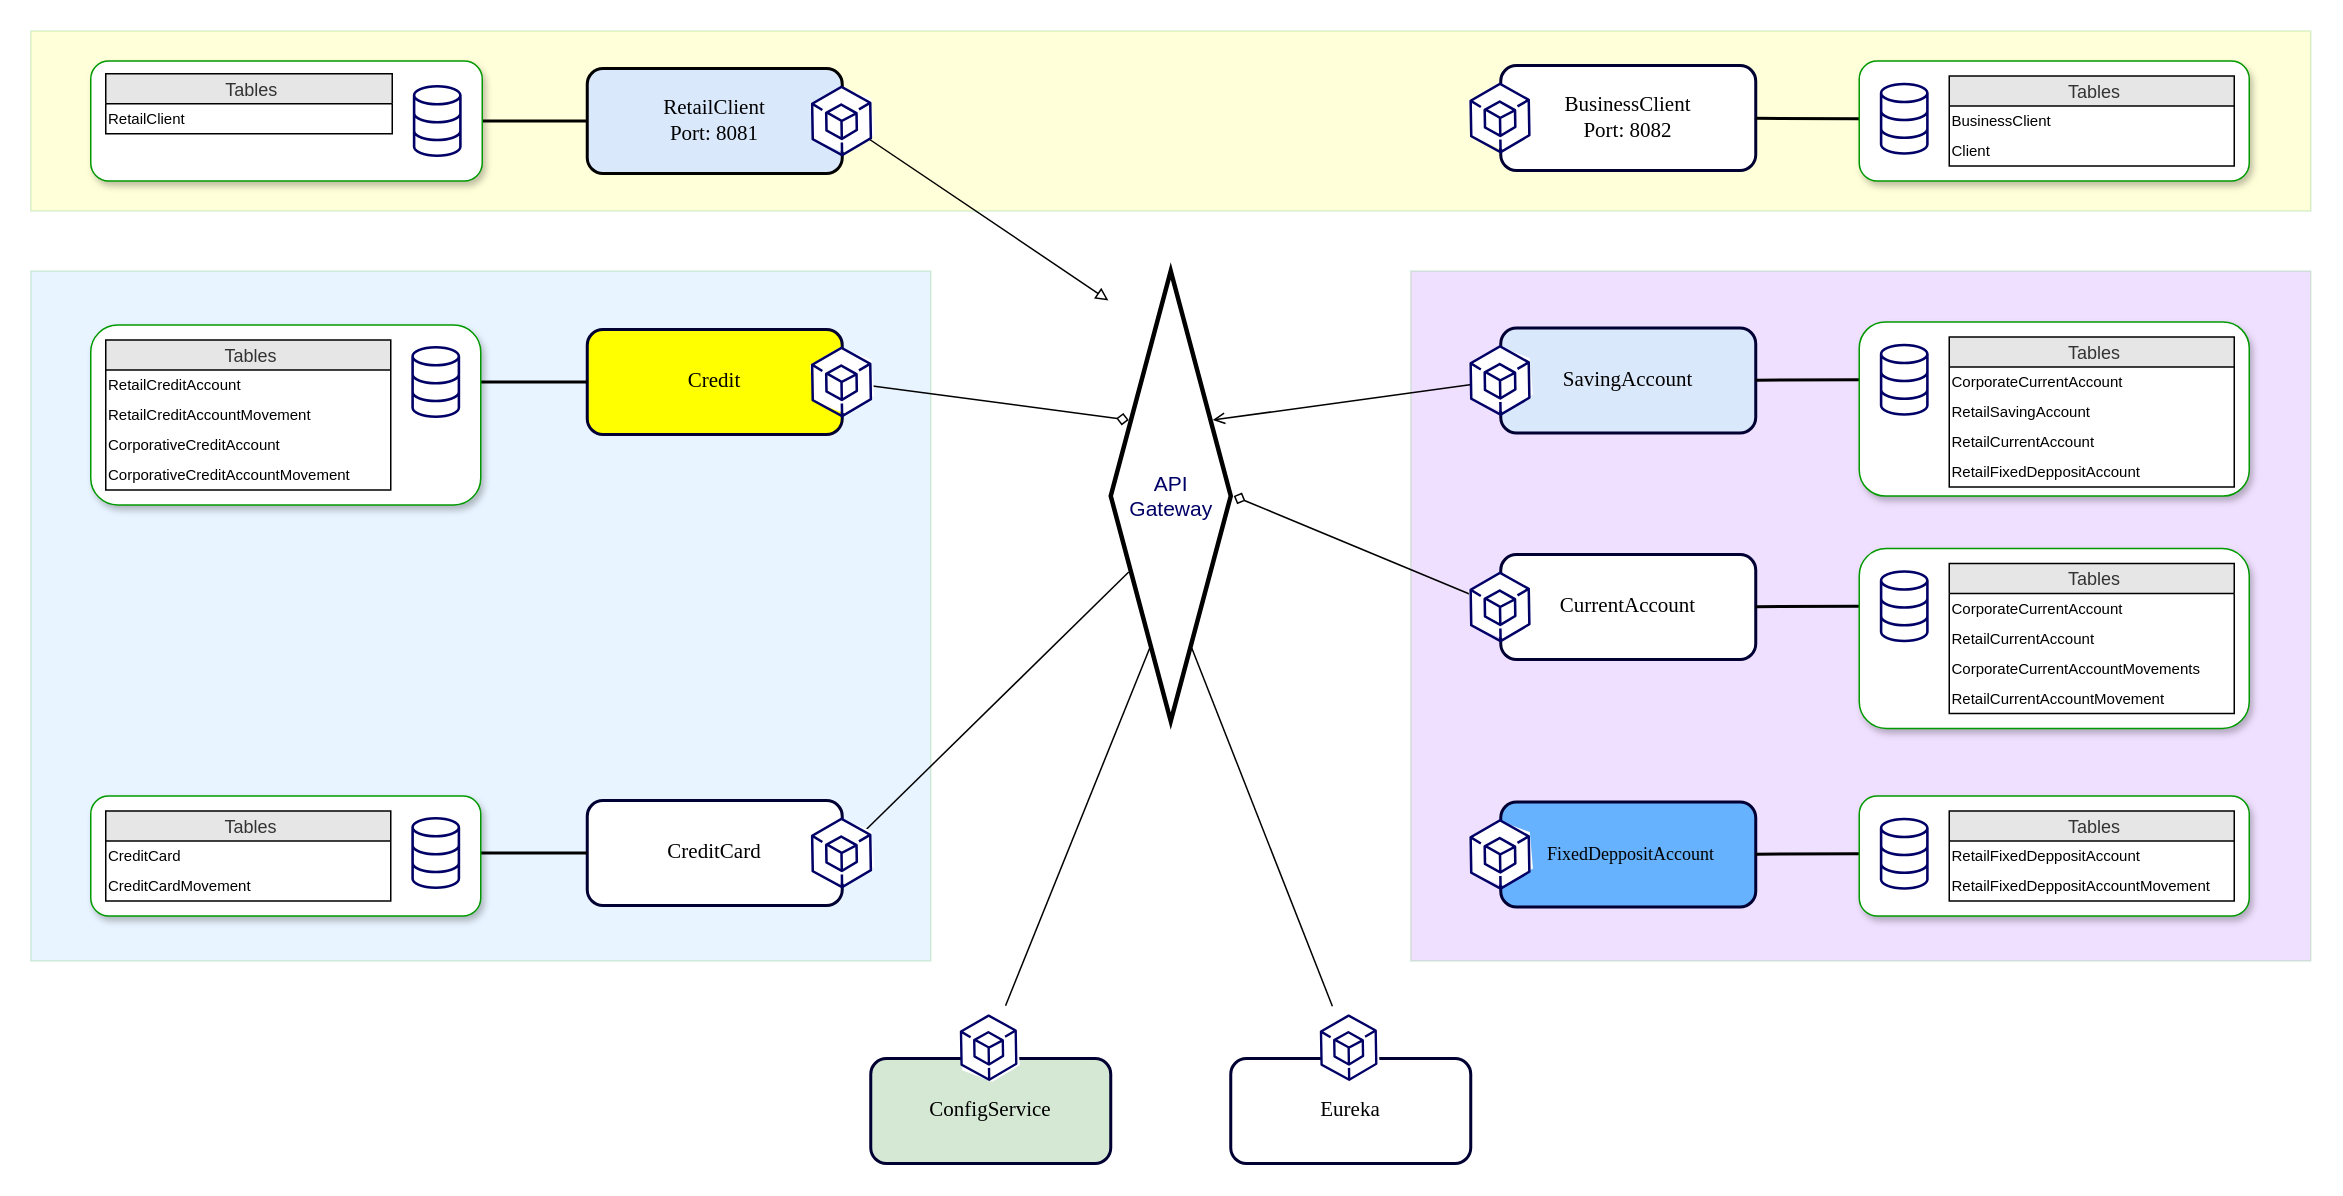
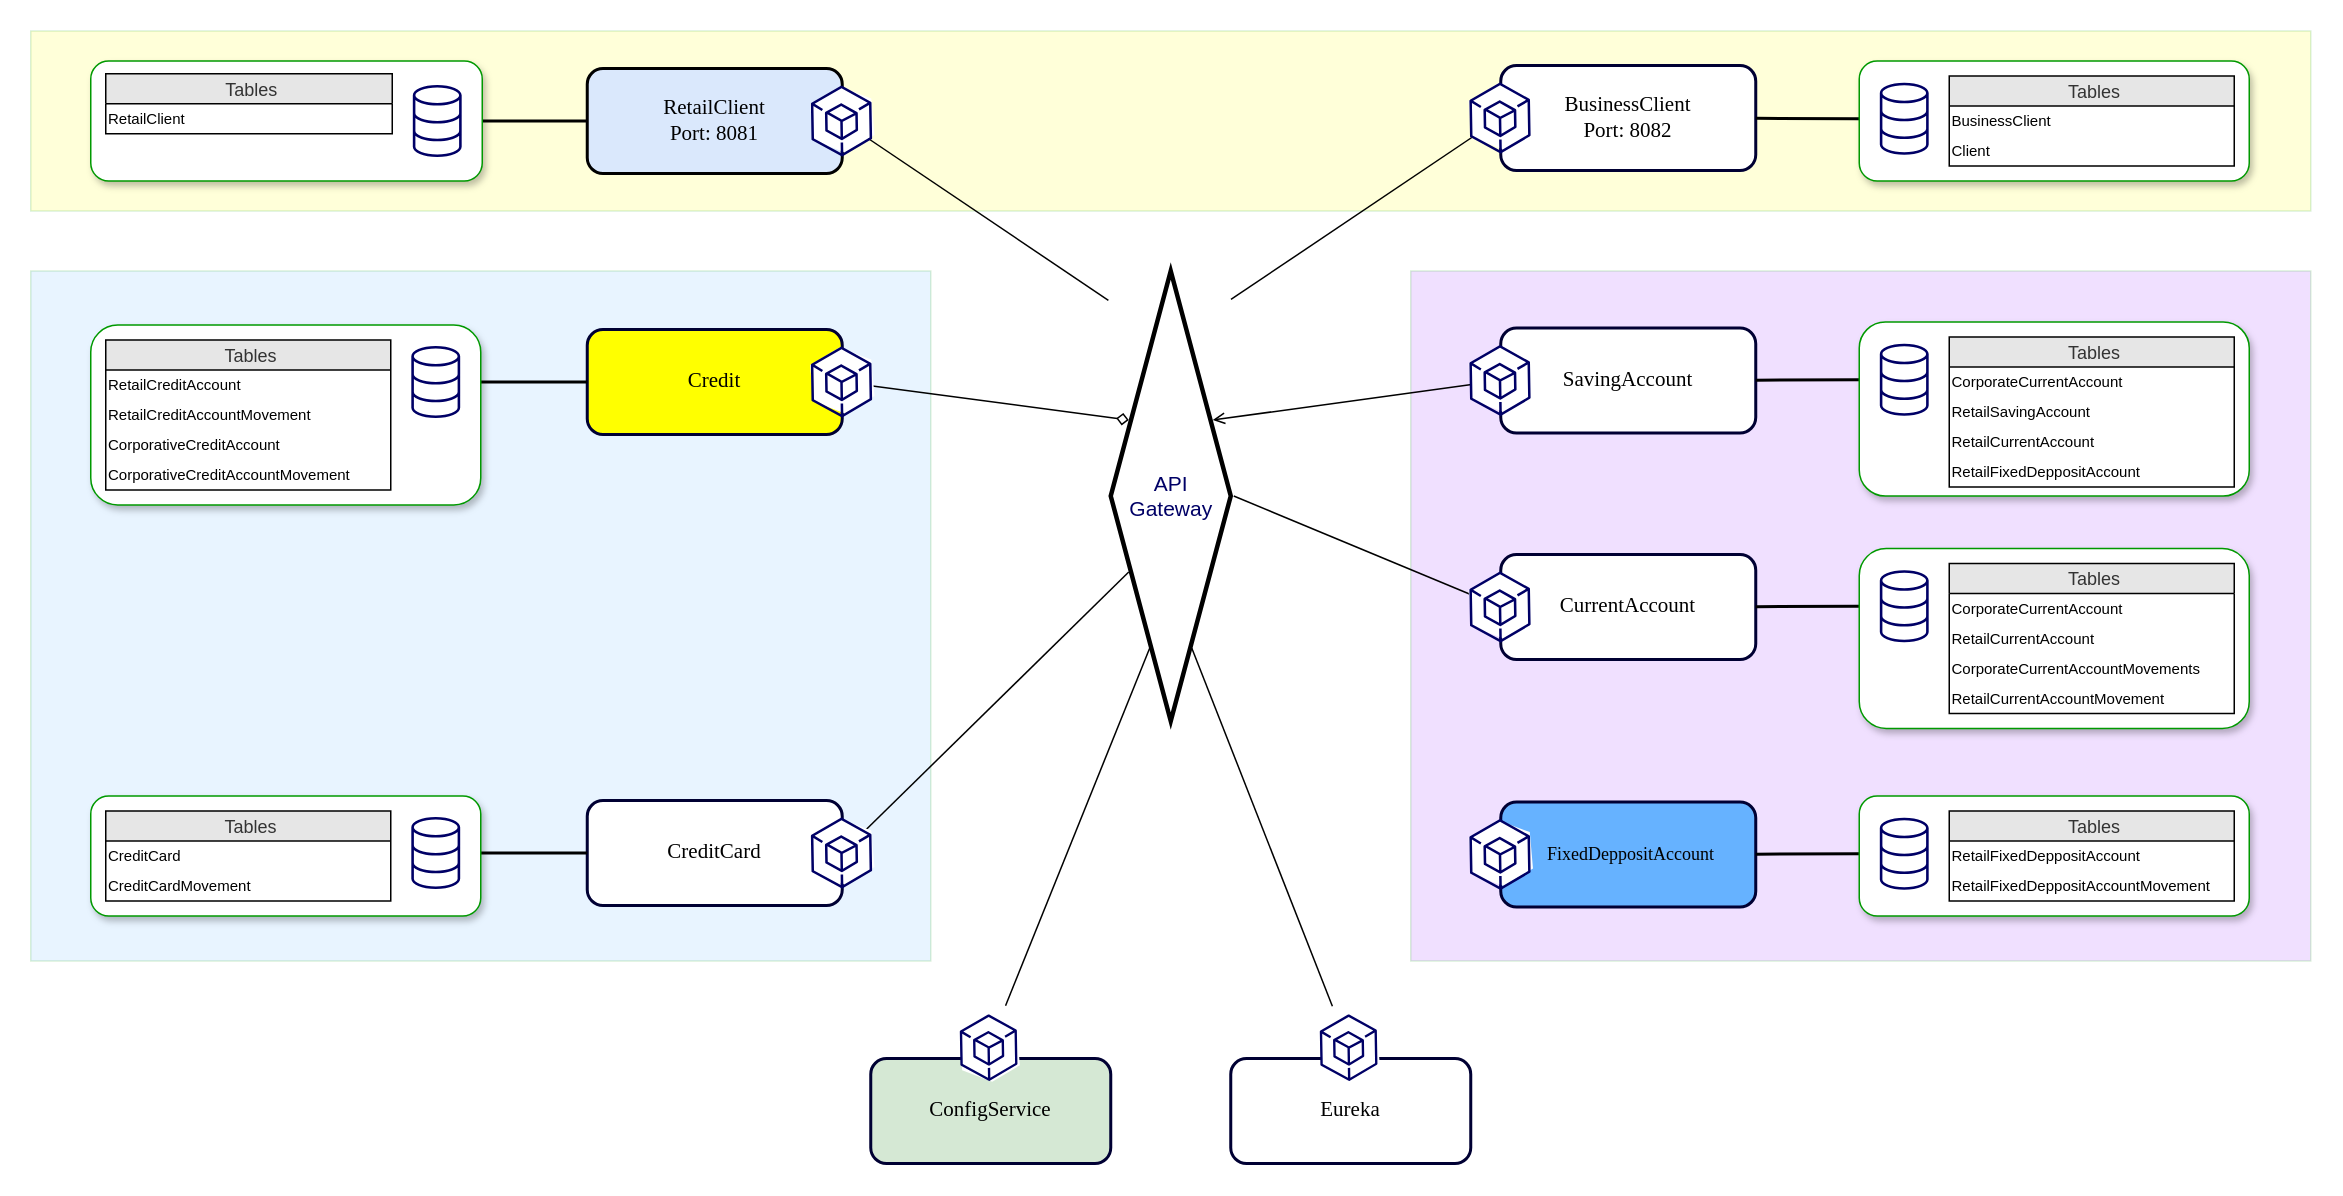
edge "BusinessClient Port: 8082" -- "API Gateway": added
edge "RetailClient Port: 8081" -> "API Gateway": arrowhead block -> none
node "SavingAccount": fillcolor #dae8fc -> #ffffff
edge "CurrentAccount" -> "API Gateway": arrowhead diamond -> none
